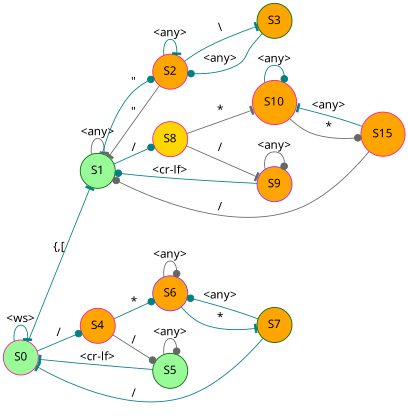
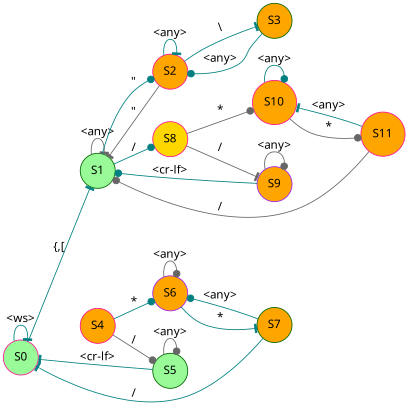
edge "S8" -> "S10": arrowhead tee -> dot
node "S15": label "S15" -> "S11"
edge "S0" -> "S4": removed, label "/"
